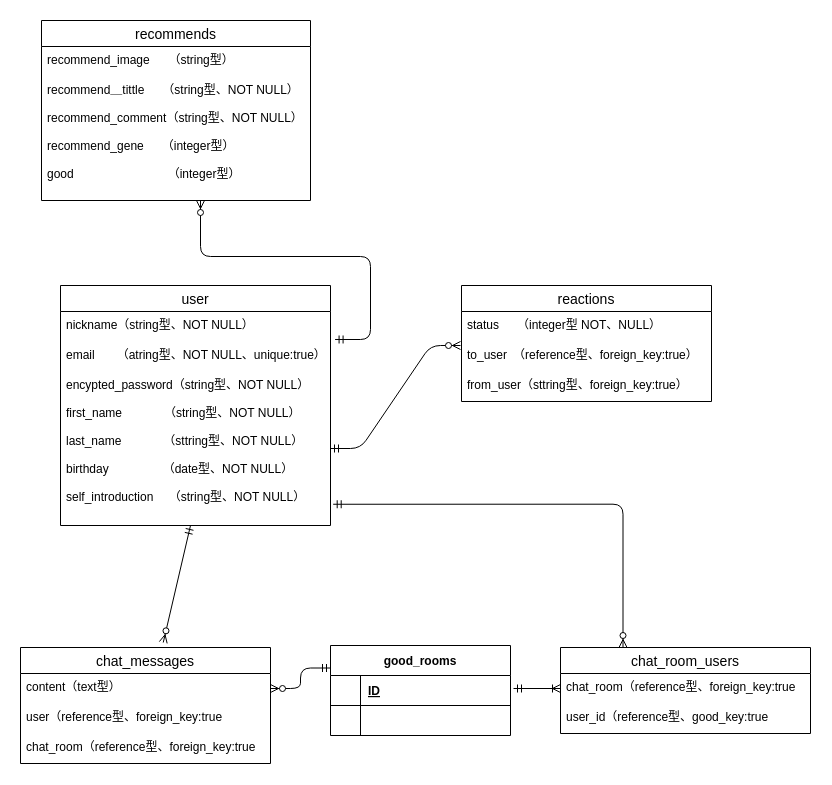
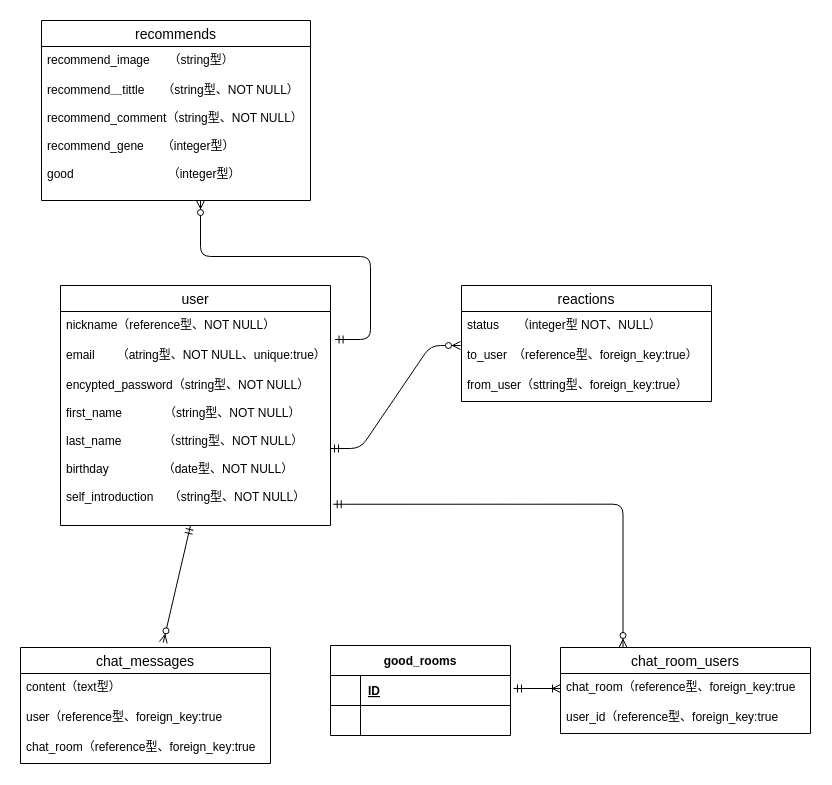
node "nickname（string型、NOT NULL）": label "nickname（string型、NOT NULL）" -> "nickname（reference型、NOT NULL）"
edge "content（text型）" -- "good_rooms": removed
node "user_id（reference型、good_key:true": label "user_id（reference型、good_key:true" -> "user_id（reference型、foreign_key:true"
